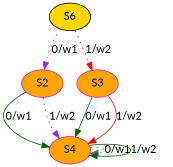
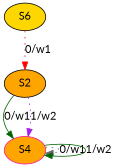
edge "S6" -> "S2": color purple -> red
node "S2": color deeppink -> black
node "S3": removed
